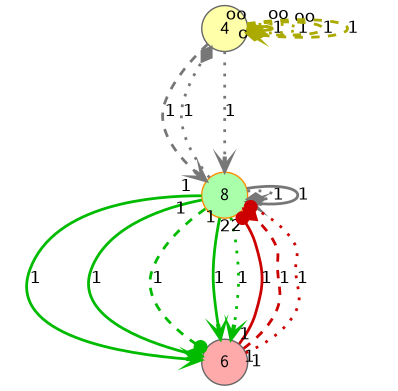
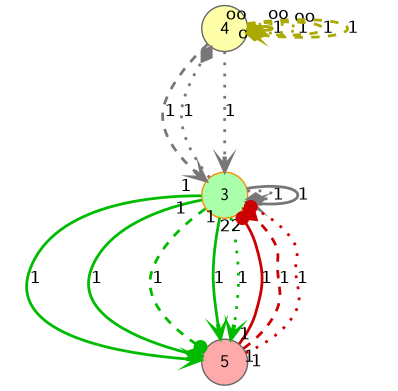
node "8": label "8" -> "3"
node "6": label "6" -> "5"
